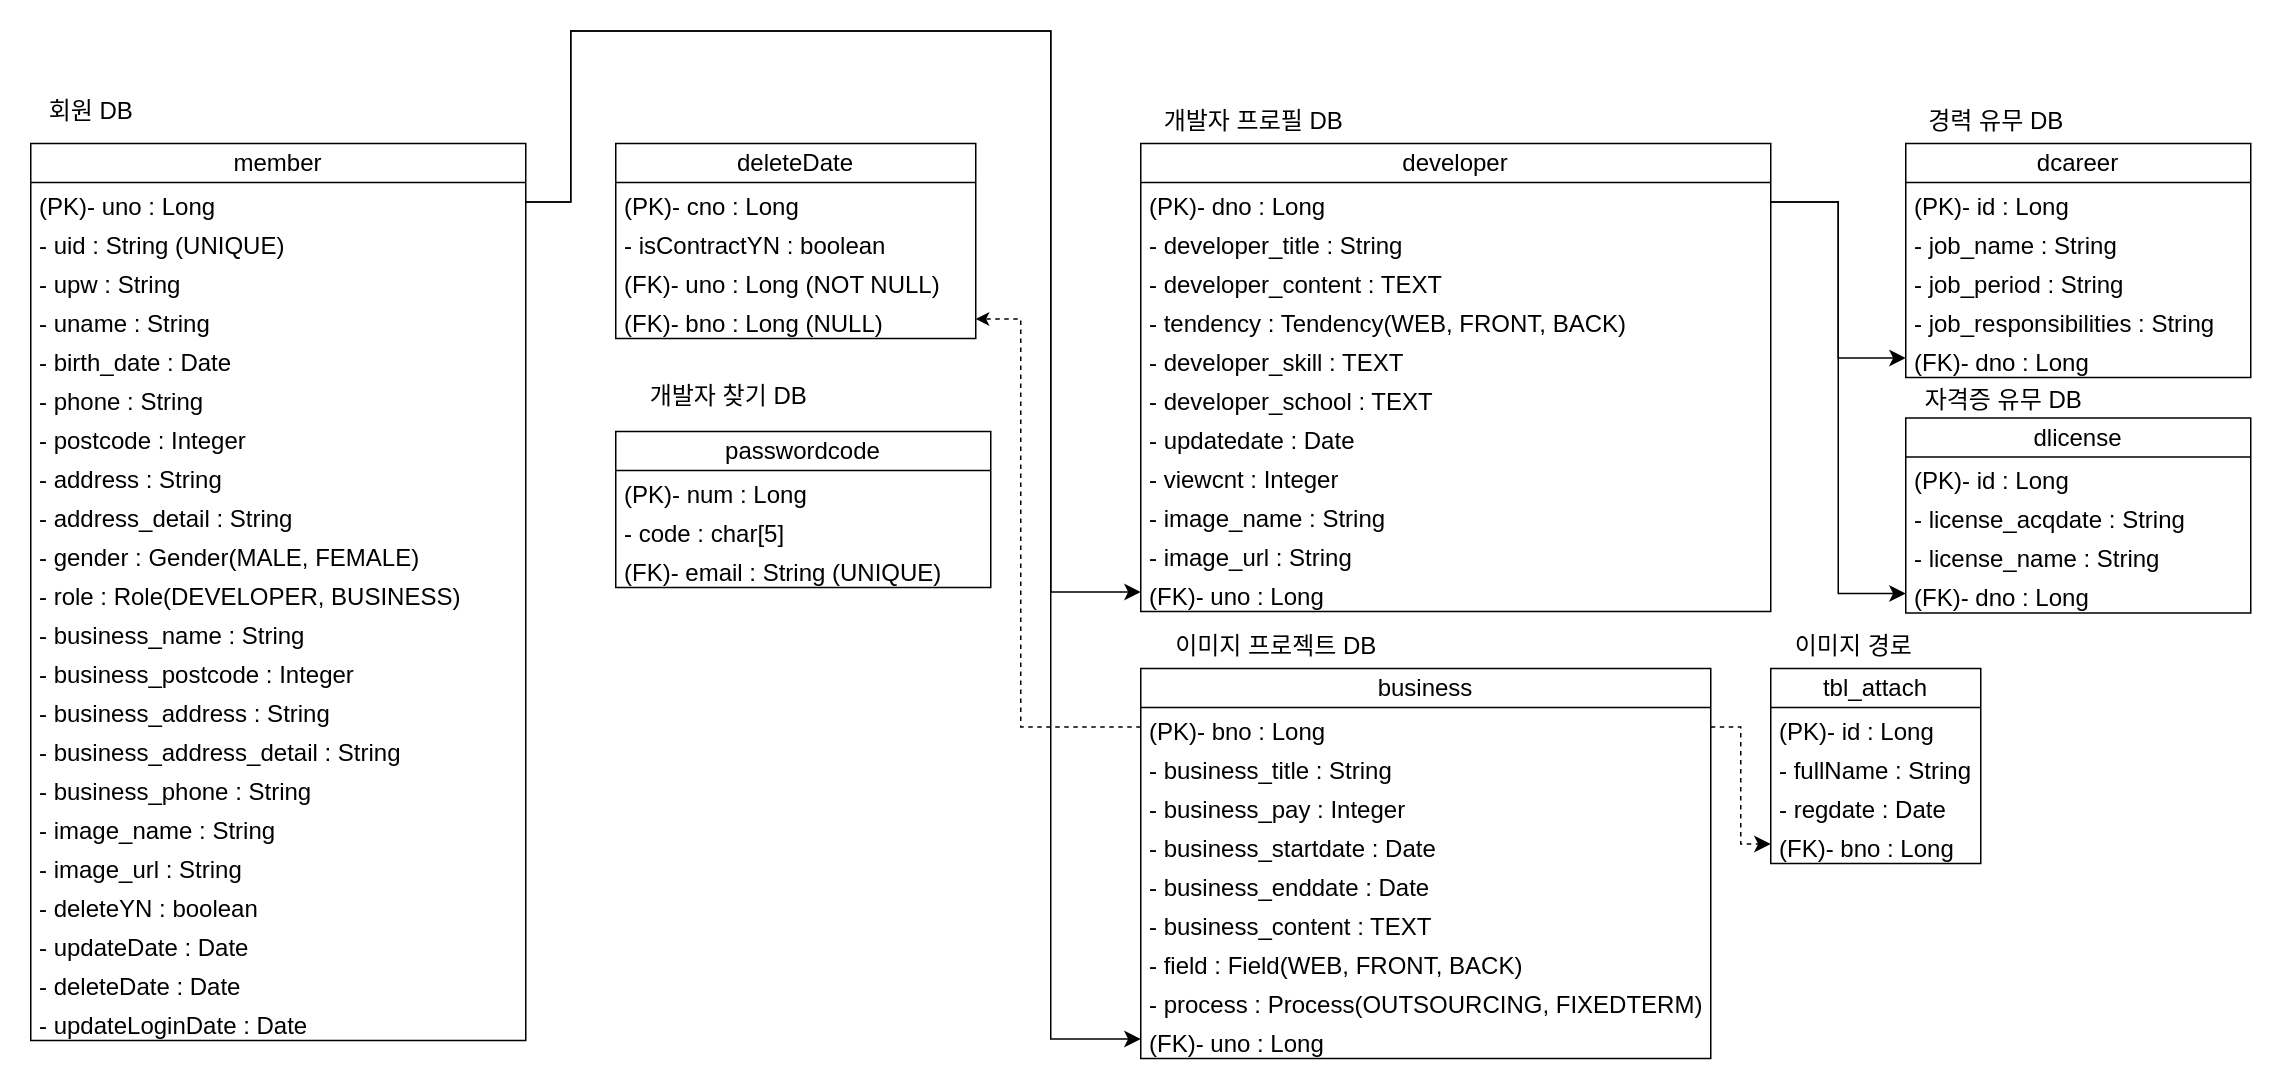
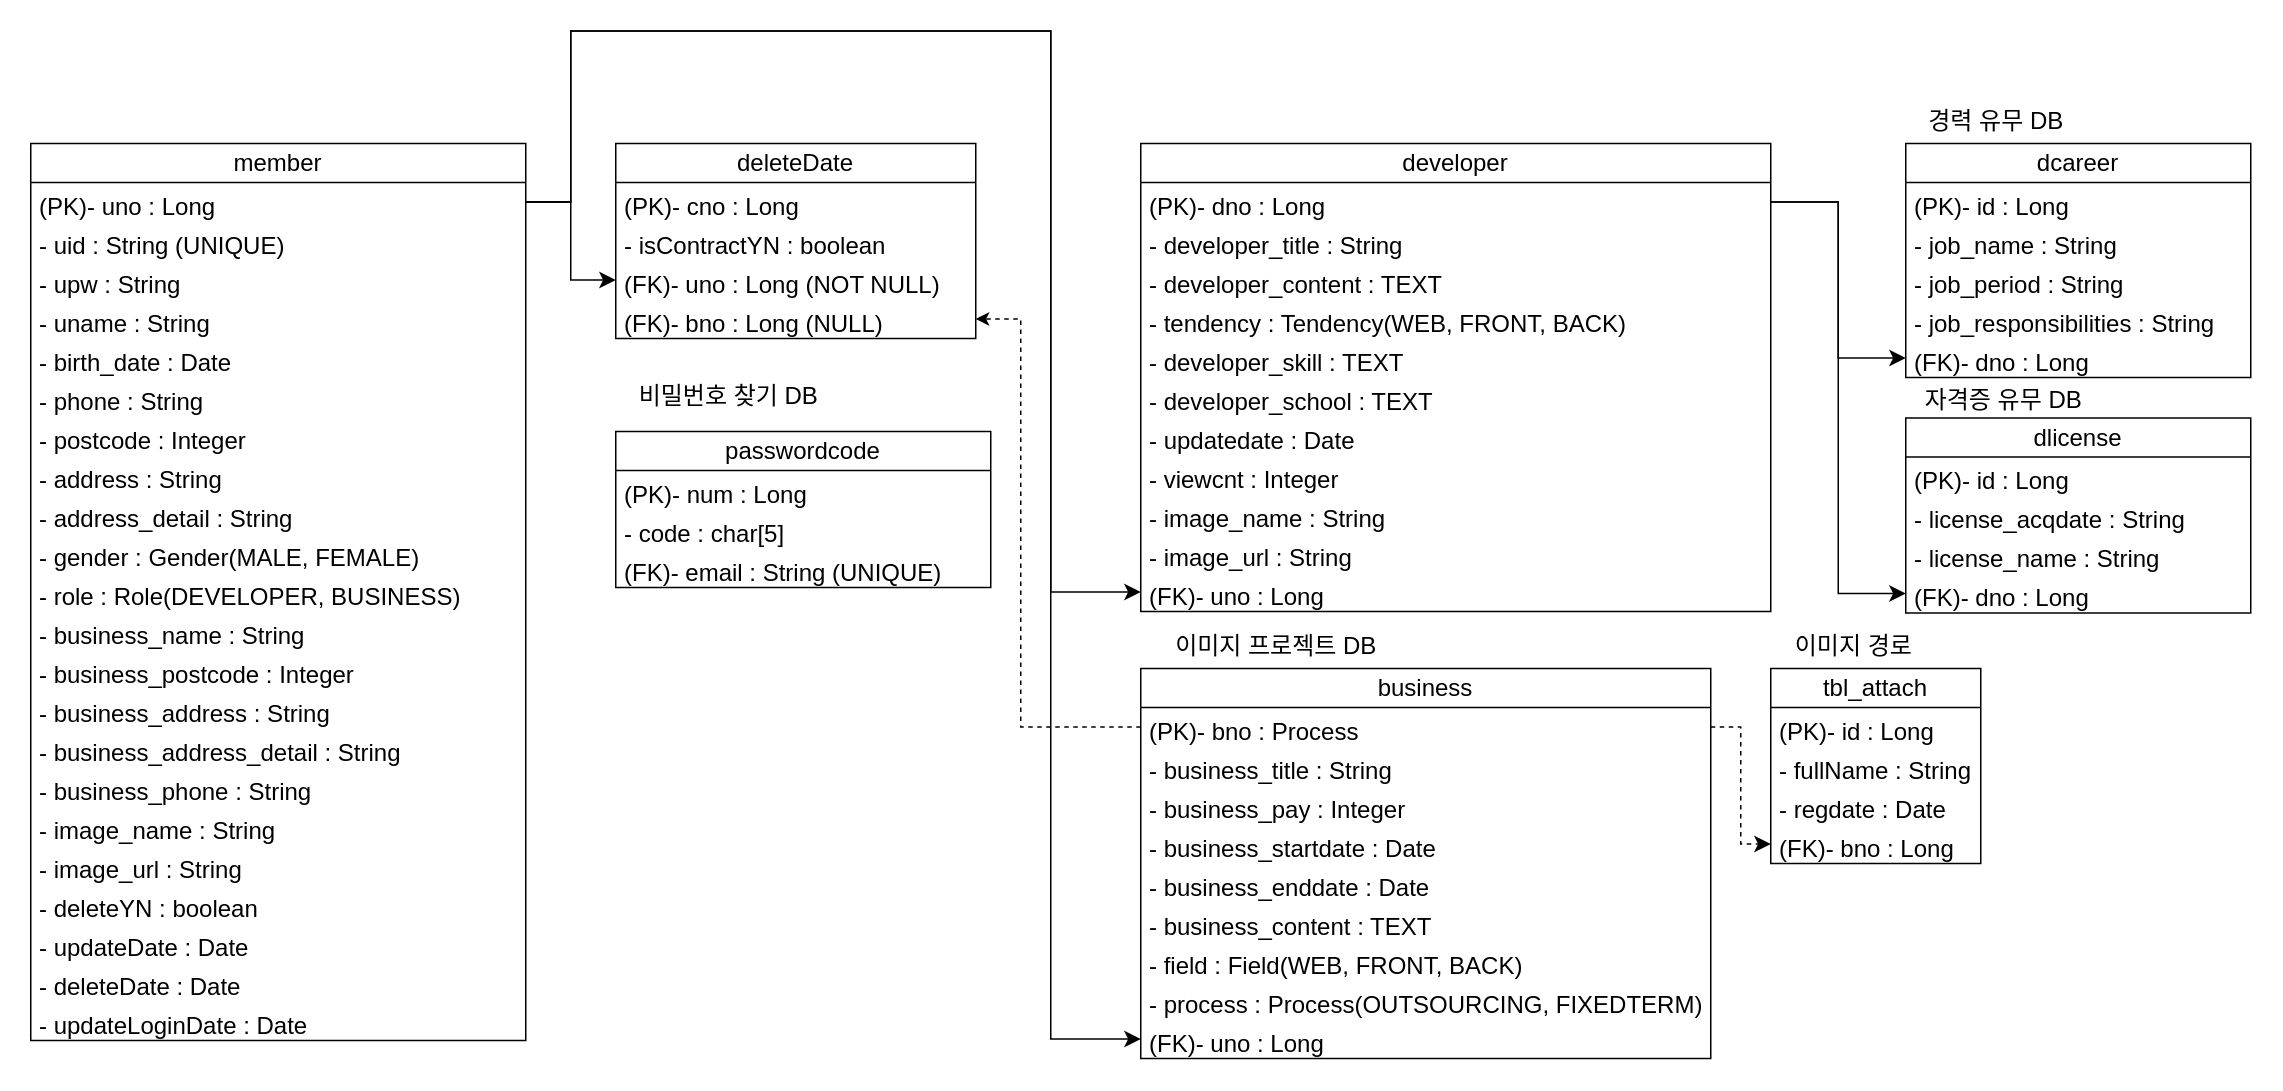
node "회원 DB": removed
node "개발자 프로필 DB": removed
edge "(PK)- uno : Long" -> "(FK)- uno : Long (NOT NULL)": added
node "개발자 찾기 DB": label "개발자 찾기 DB" -> "비밀번호 찾기 DB"
node "(PK)- bno : Long": label "(PK)- bno : Long" -> "(PK)- bno : Process"
